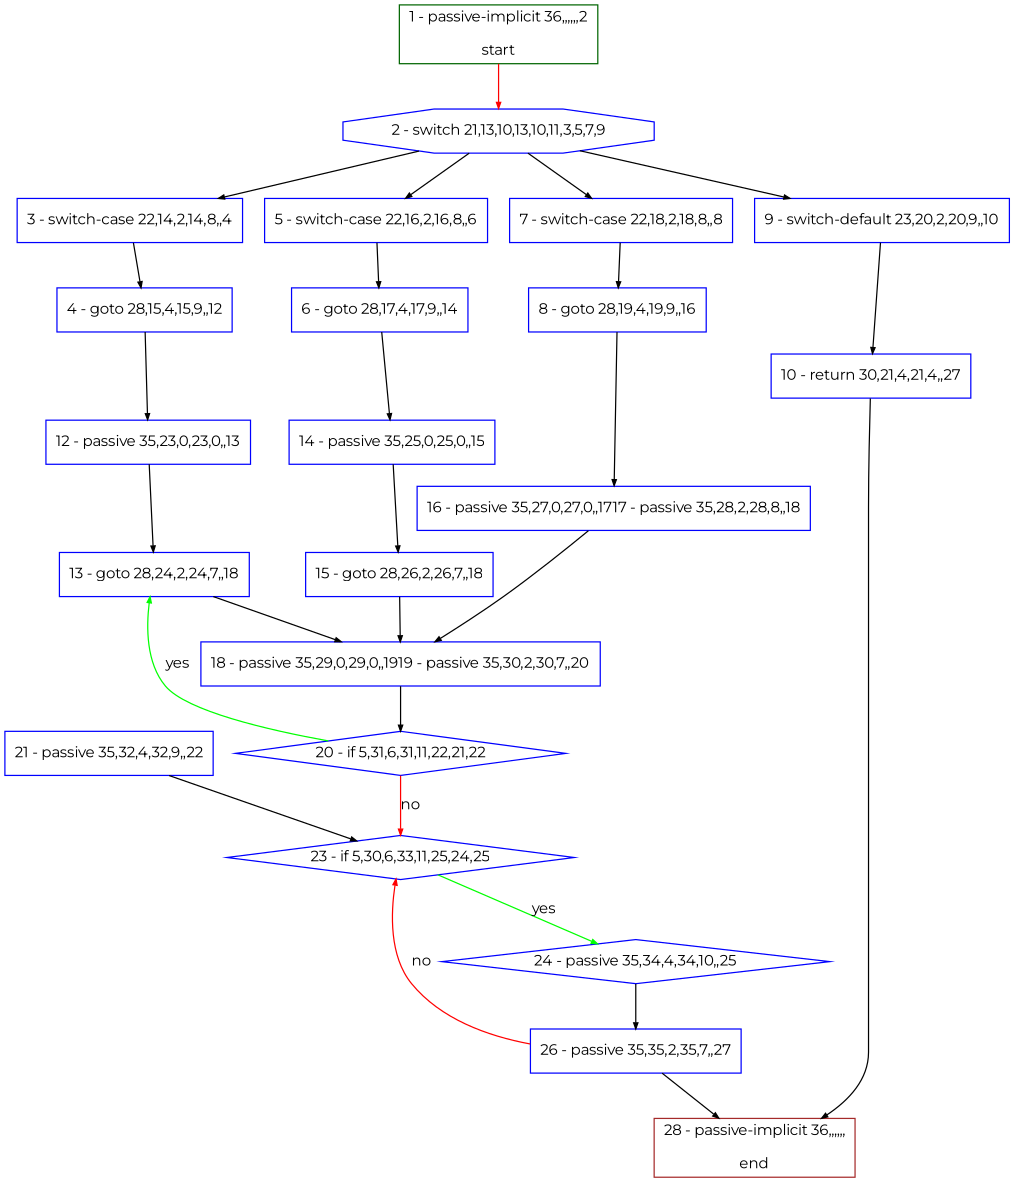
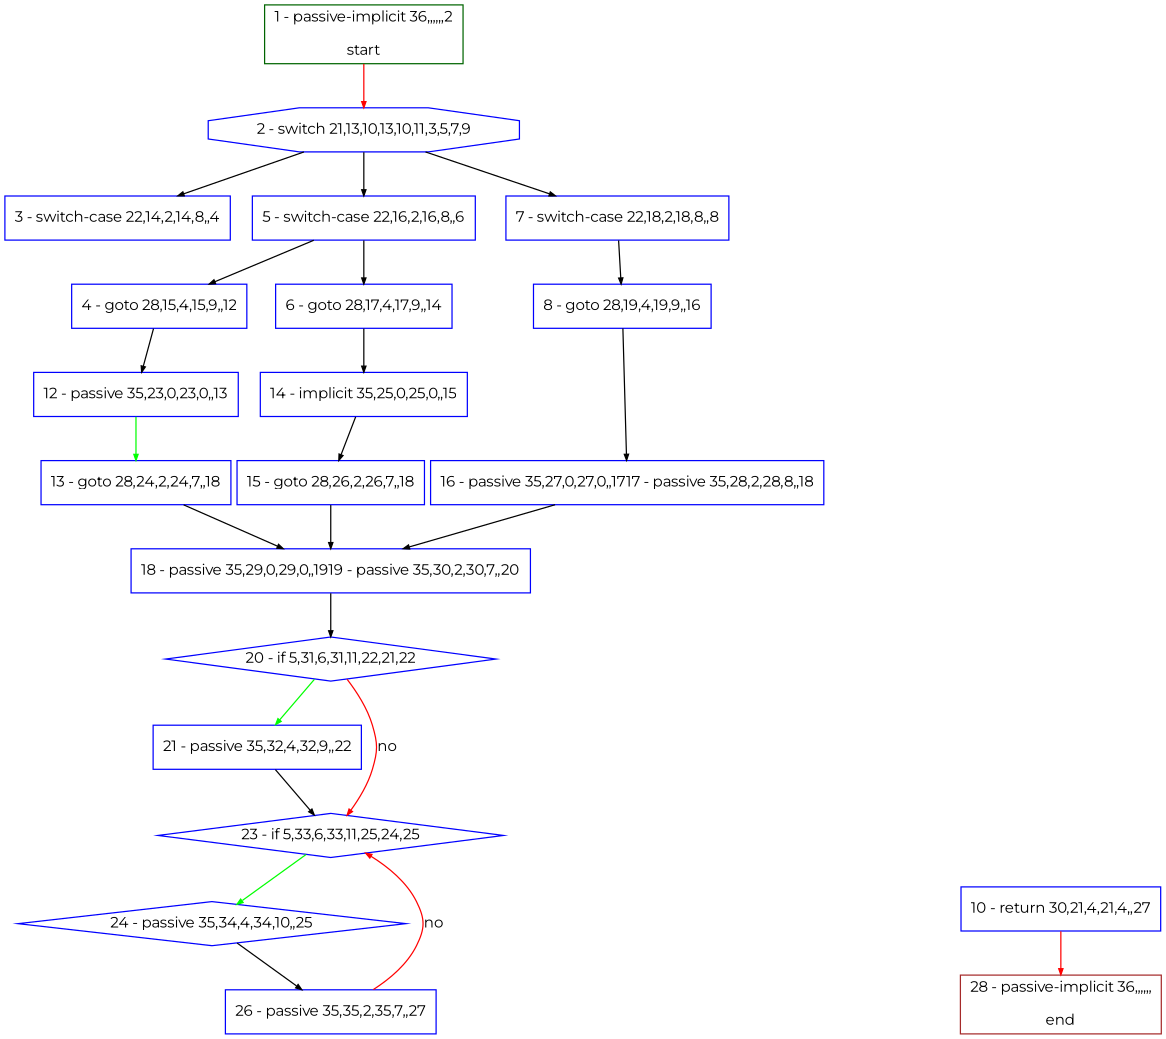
node "9 - switch-default 23,20,2,20,9,,10": removed
edge "3 - switch-case 22,14,2,14,8,,4" -> "4 - goto 28,15,4,15,9,,12": now "5 - switch-case 22,16,2,16,8,,6" -> "4 - goto 28,15,4,15,9,,12"
node "14 - passive 35,25,0,25,0,,15": label "14 - passive 35,25,0,25,0,,15" -> "14 - implicit 35,25,0,25,0,,15"
edge "12 - passive 35,23,0,23,0,,13" -> "13 - goto 28,24,2,24,7,,18": color #000000 -> #00ff00
edge "20 - if 5,31,6,31,11,22,21,22" -> "13 - goto 28,24,2,24,7,,18": now "20 - if 5,31,6,31,11,22,21,22" -> "21 - passive 35,32,4,32,9,,22"
edge "10 - return 30,21,4,21,4,,27" -> "28 - passive-implicit 36,,,,,, end": color #000000 -> #ff0000
node "23 - if 5,30,6,33,11,25,24,25": label "23 - if 5,30,6,33,11,25,24,25" -> "23 - if 5,33,6,33,11,25,24,25"
edge "26 - passive 35,35,2,35,7,,27" -> "28 - passive-implicit 36,,,,,, end": removed
